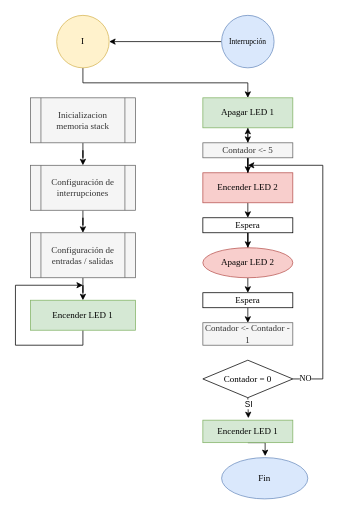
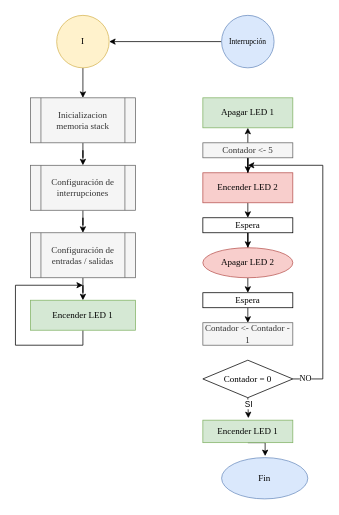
edge "I" -> "Apagar LED 1": now "I" -> "Inicializacion memoria stack"
edge "Apagar LED 1" -> "Contador <- 5": removed
